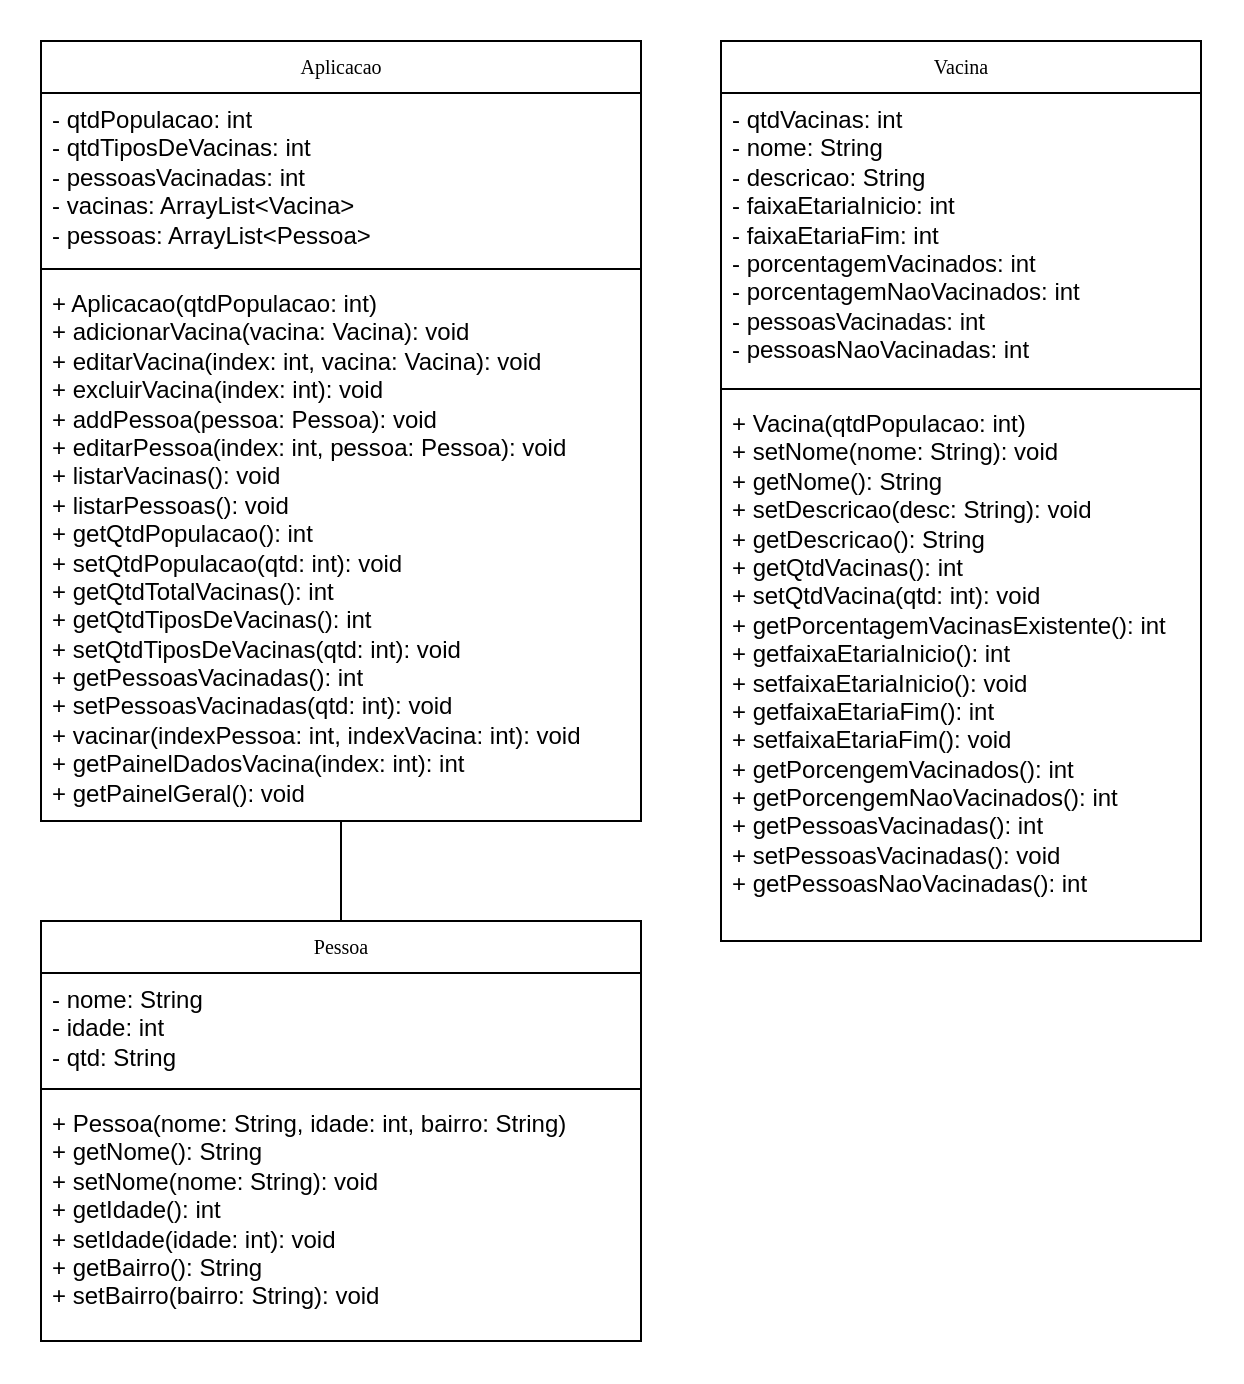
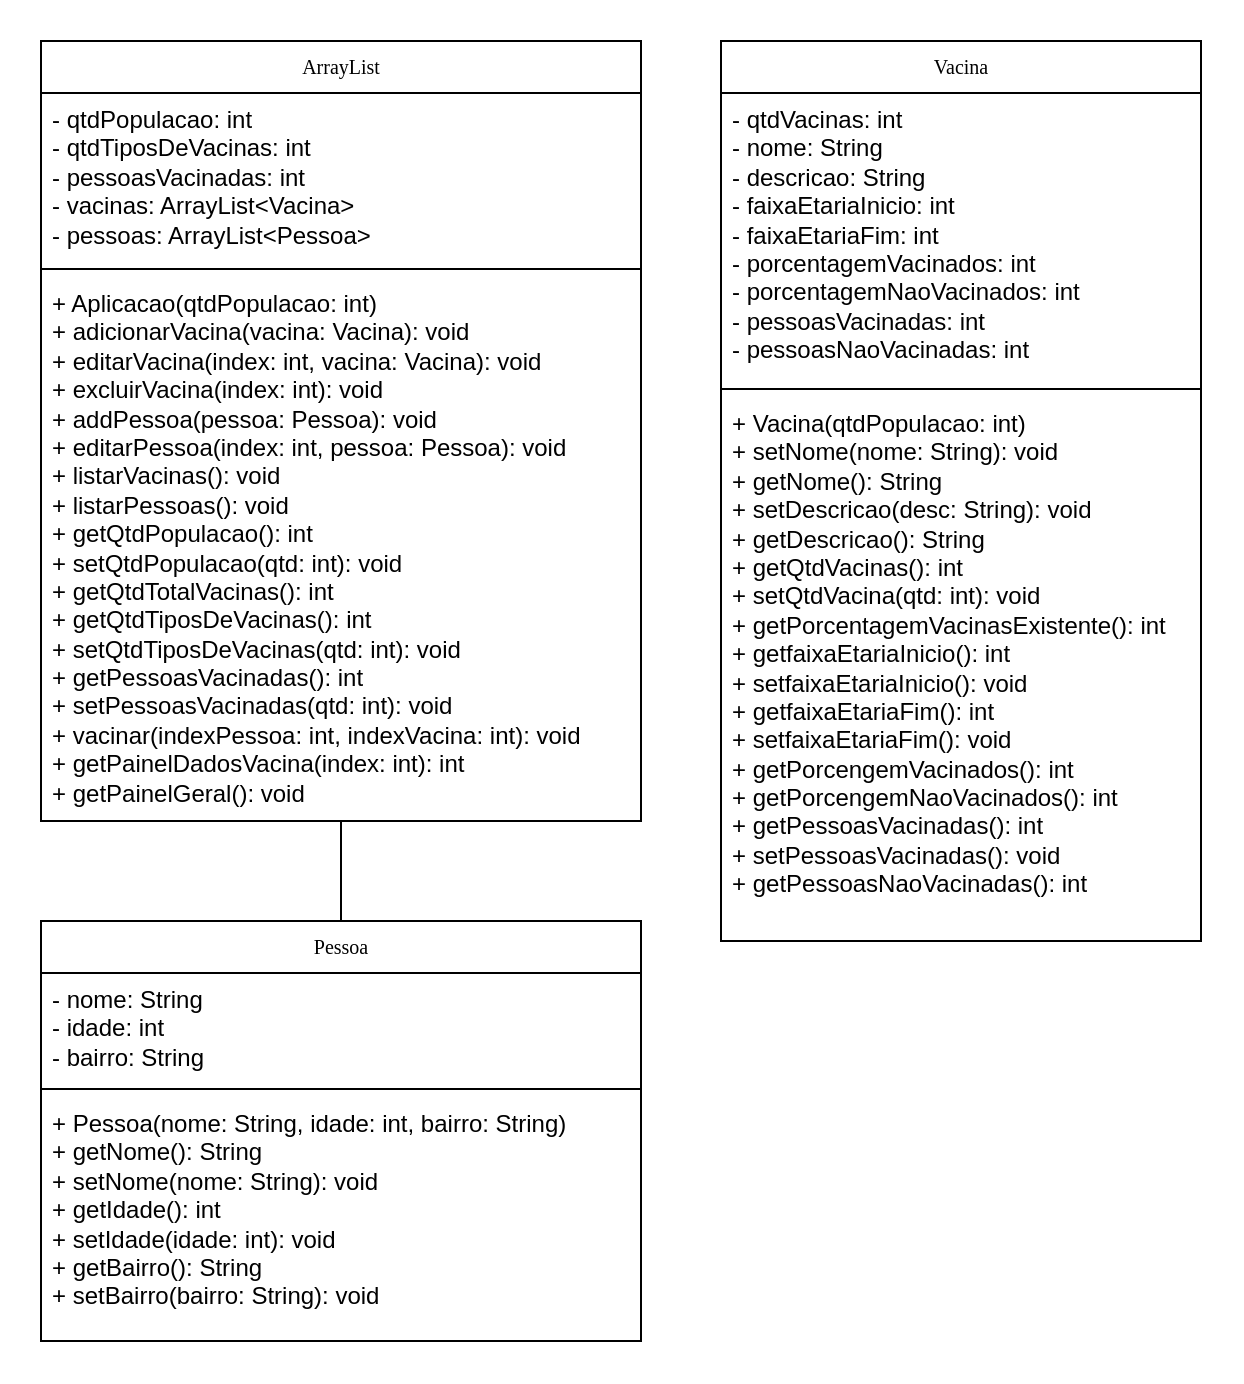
node "Aplicacao": label "Aplicacao" -> "ArrayList"
node "- nome: String - idade: int - qtd: String": label "- nome: String - idade: int - qtd: String" -> "- nome: String - idade: int - bairro: String"
